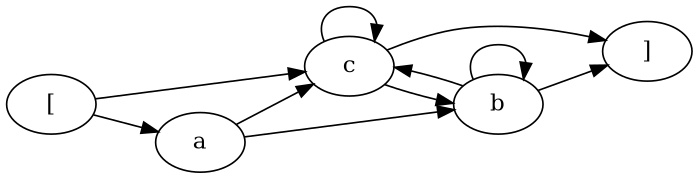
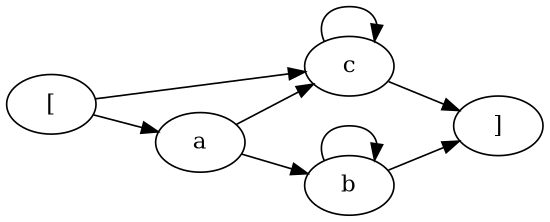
edge "b" -> "c": removed
edge "c" -> "b": removed
